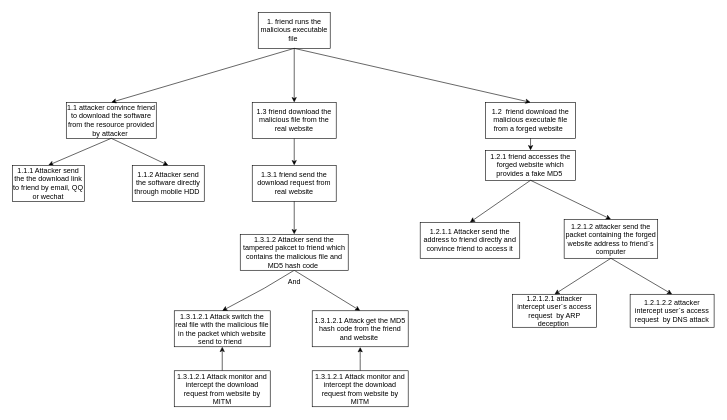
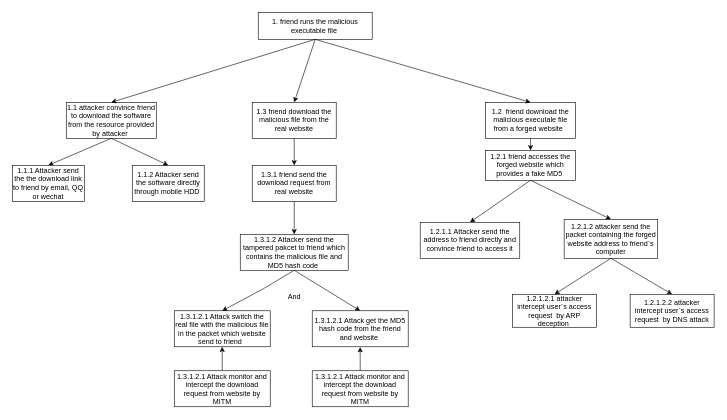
node "1. friend runs the malicious executable file": size 72x36 -> 114x27
node "And": moved (294, 282) -> (294, 297)
